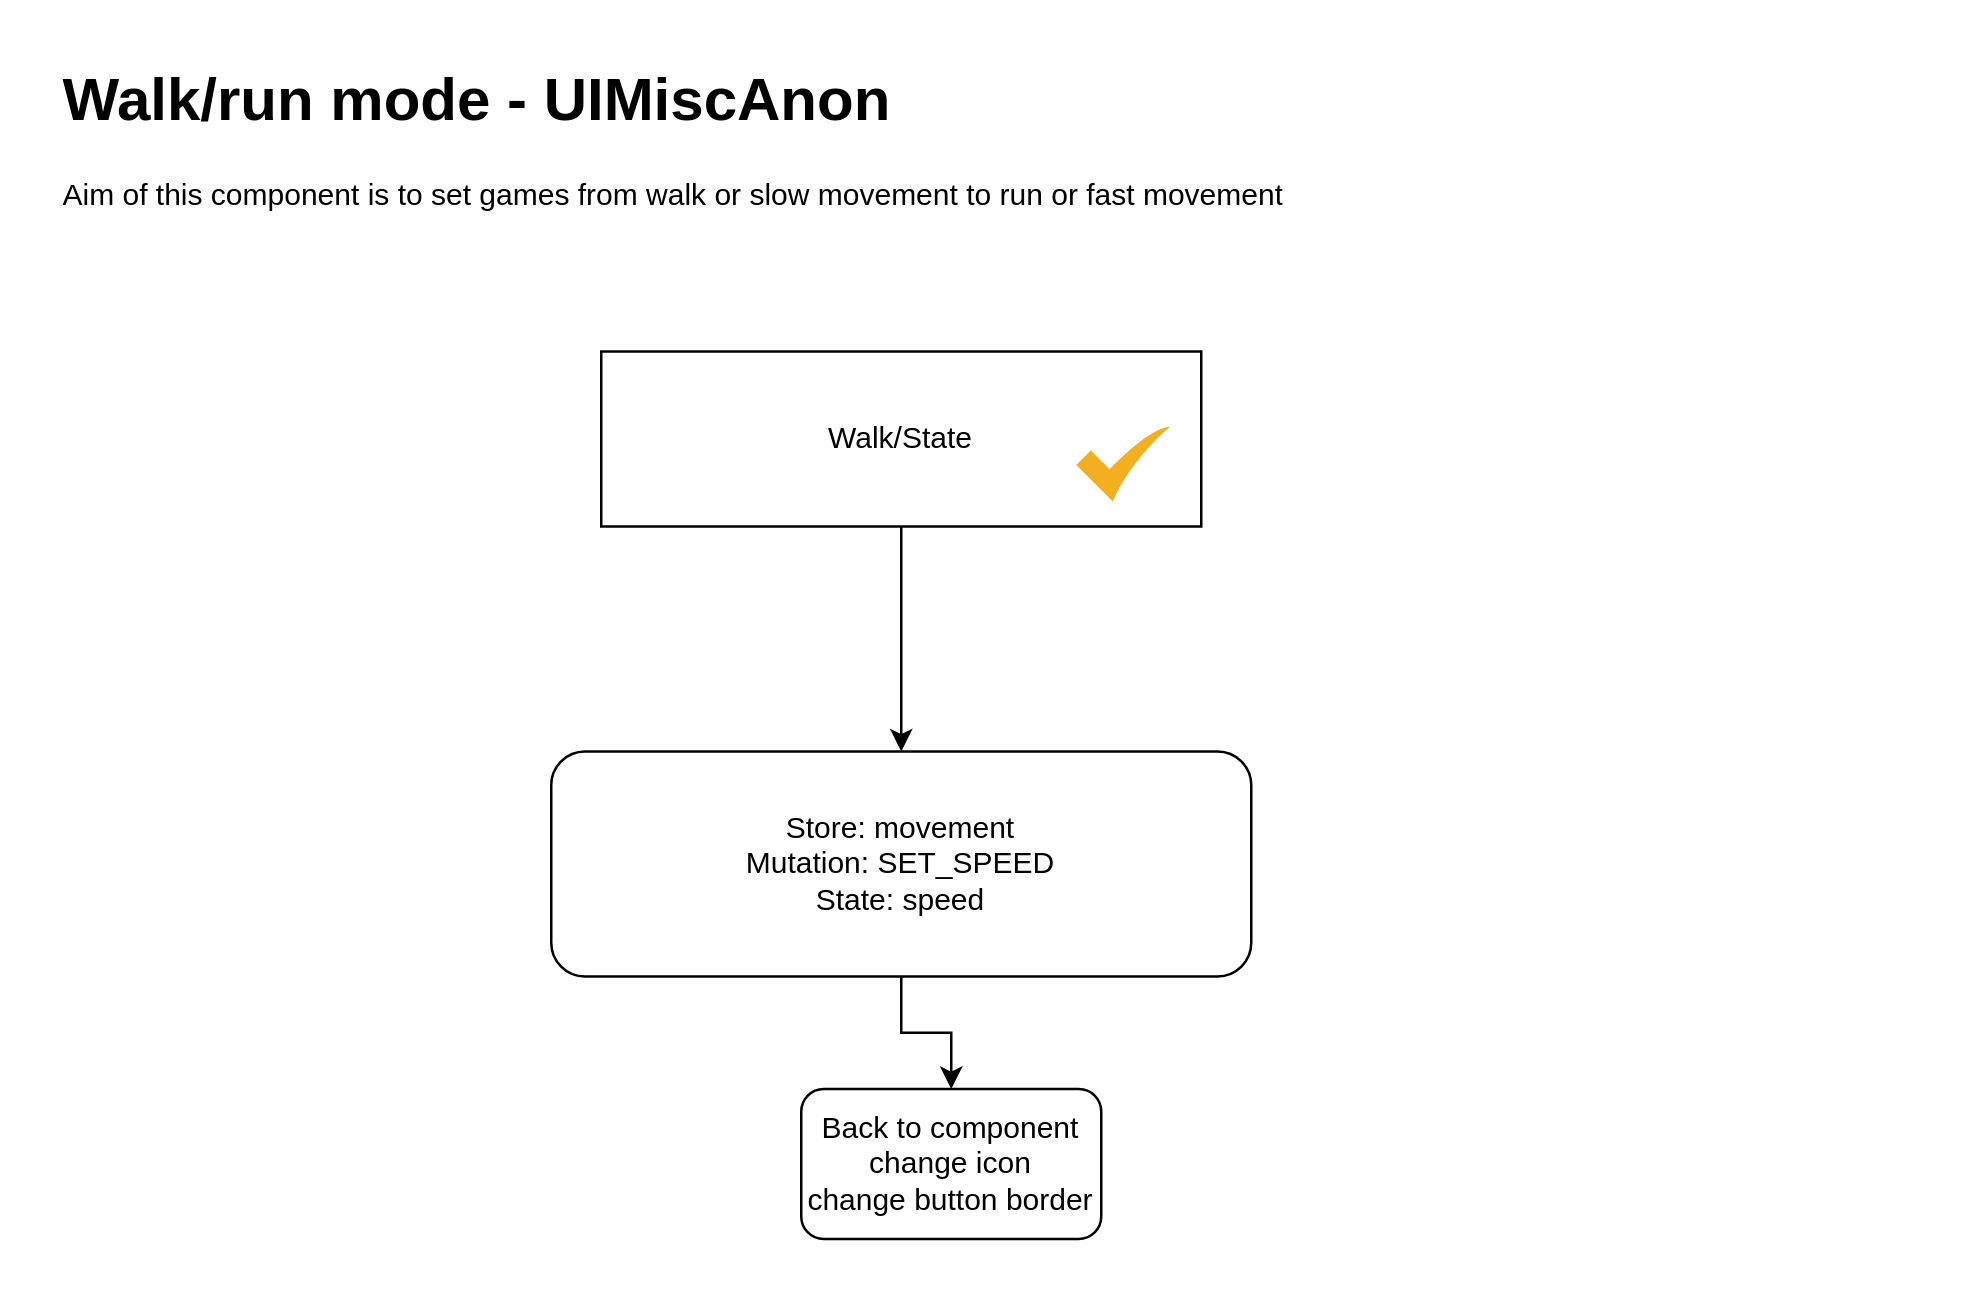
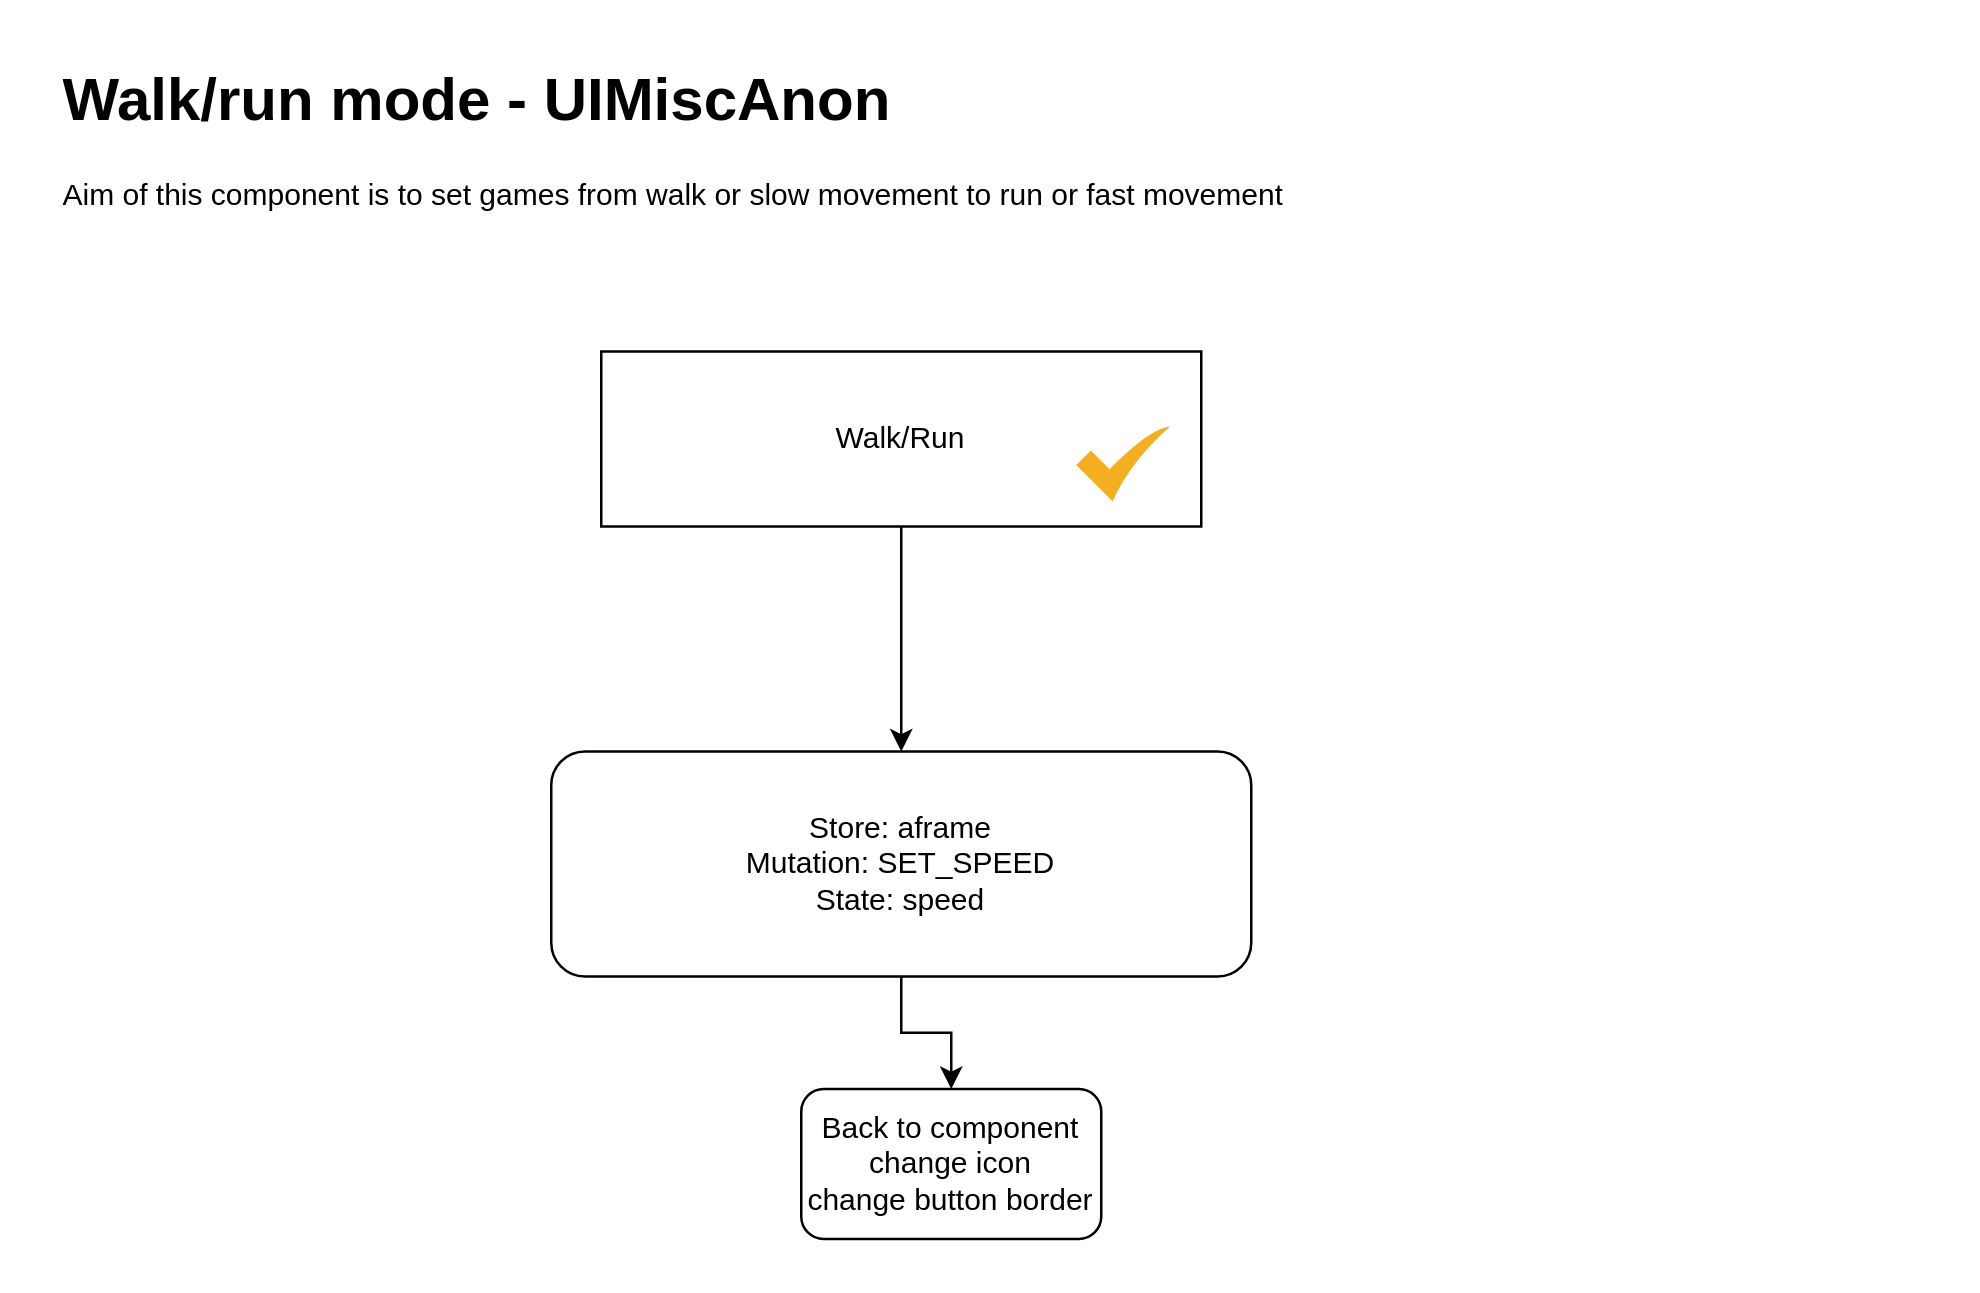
node "Walk/State": label "Walk/State" -> "Walk/Run"
node "Store: movement Mutation: SET_SPEED State: speed": label "Store: movement Mutation: SET_SPEED State: speed" -> "Store: aframe Mutation: SET_SPEED State: speed"
